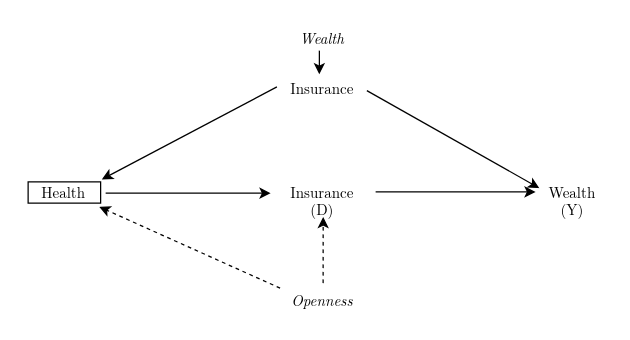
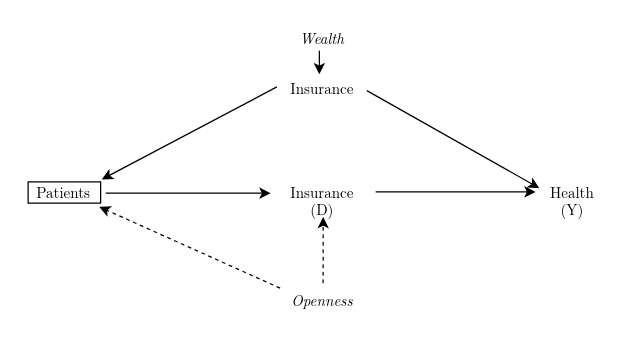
node "Health": label "Health" -> "Patients"
node "Wealth (Y)": label "Wealth (Y)" -> "Health (Y)"
